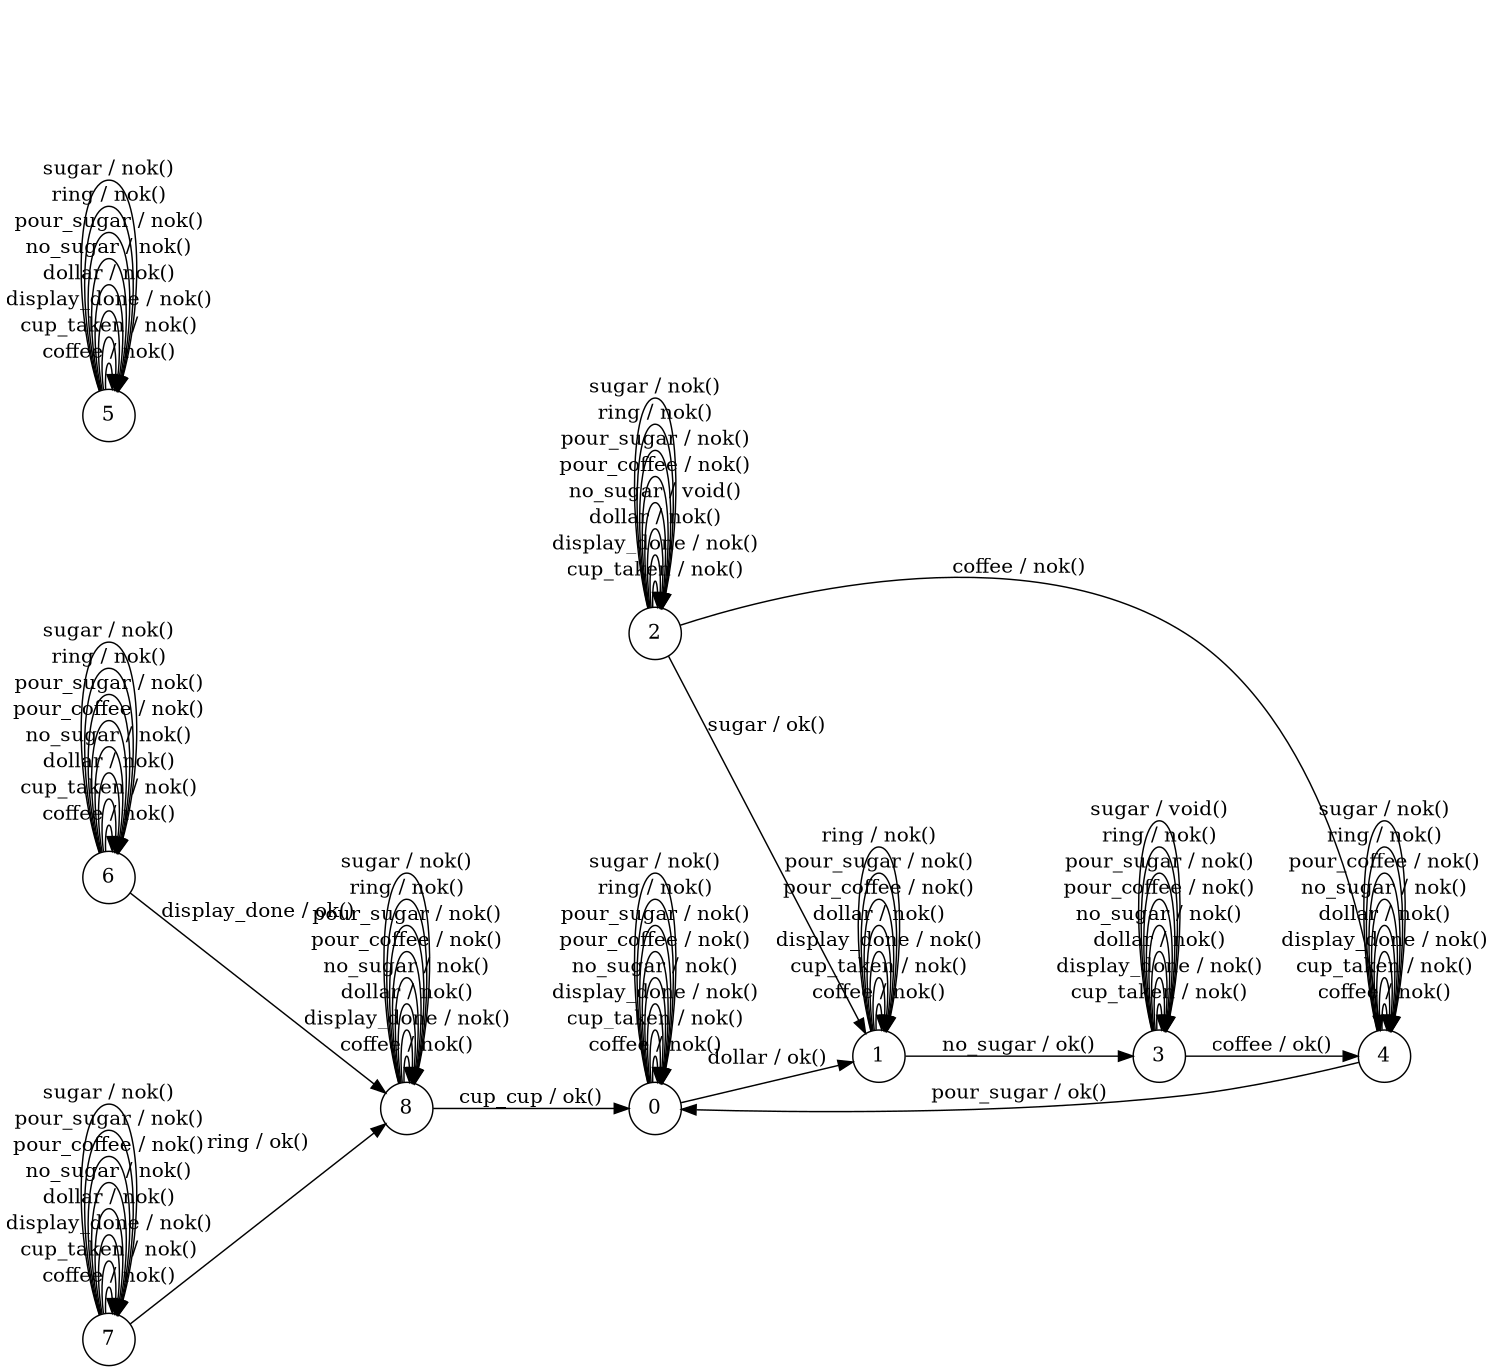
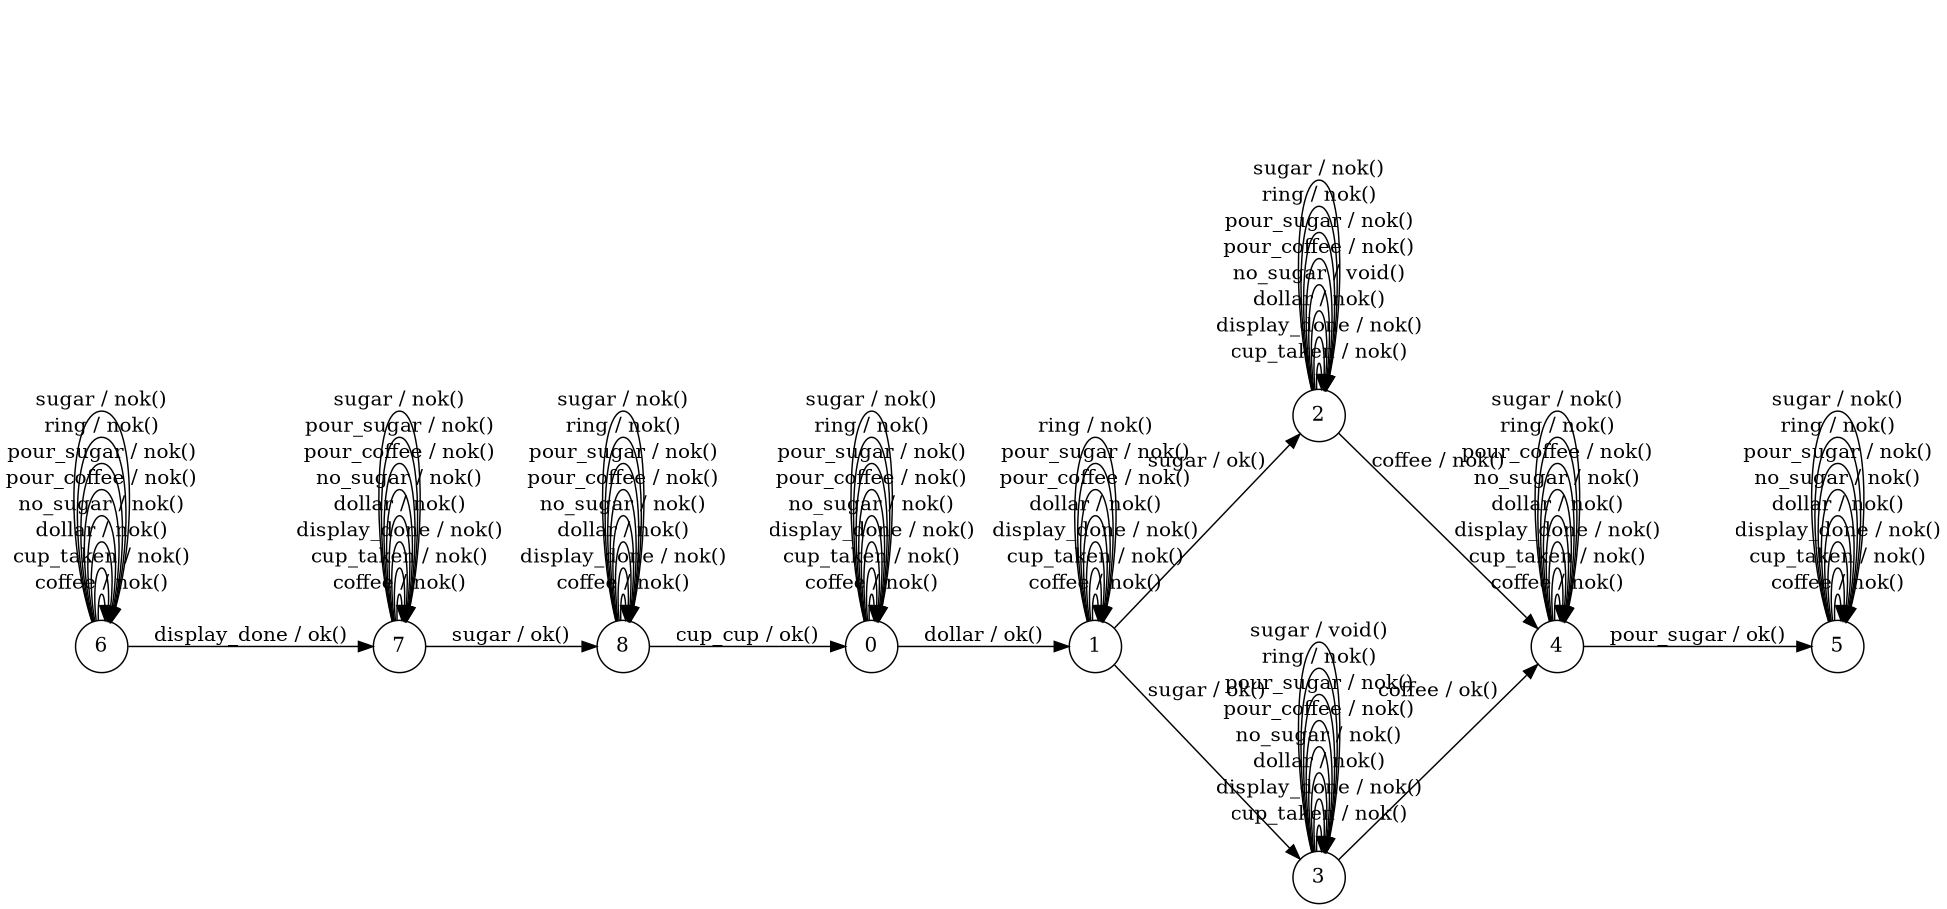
edge "2" -> "1": reversed
edge "6" -> "8": now "6" -> "7"
edge "1" -> "3": label "no_sugar / ok()" -> "sugar / ok()"
edge "4" -> "0": now "4" -> "5"
edge "7" -> "8": label "ring / ok()" -> "sugar / ok()"
